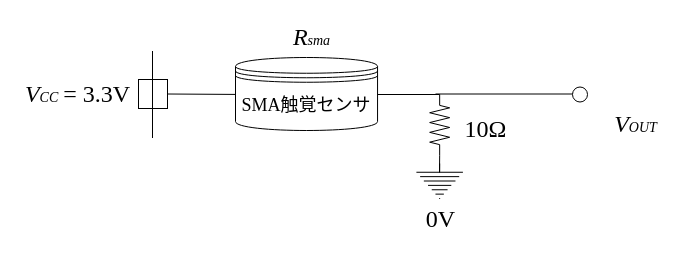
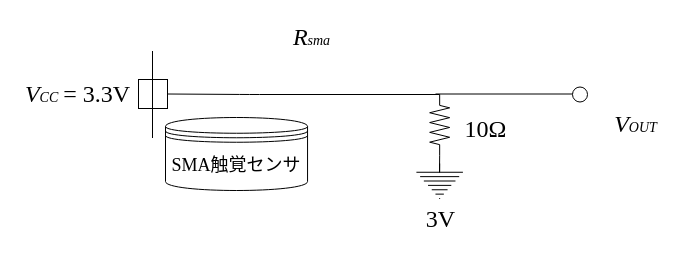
node "SMA触覚センサ": moved (307, 94) -> (237, 154)
node "0V": label "0V" -> "3V"
